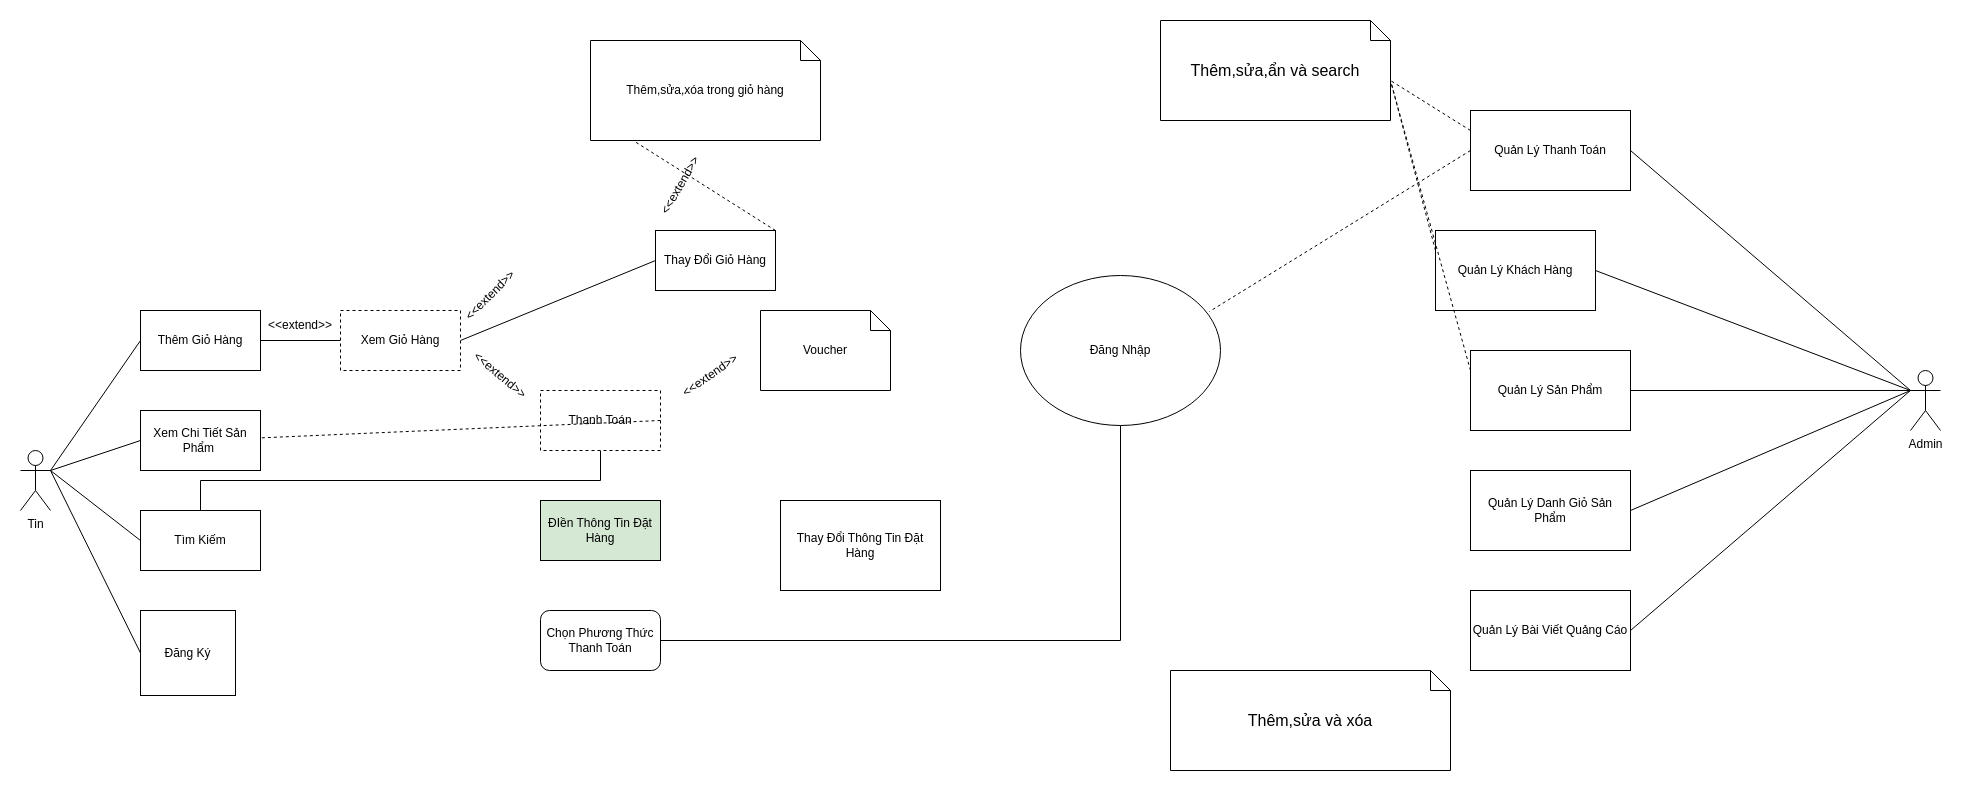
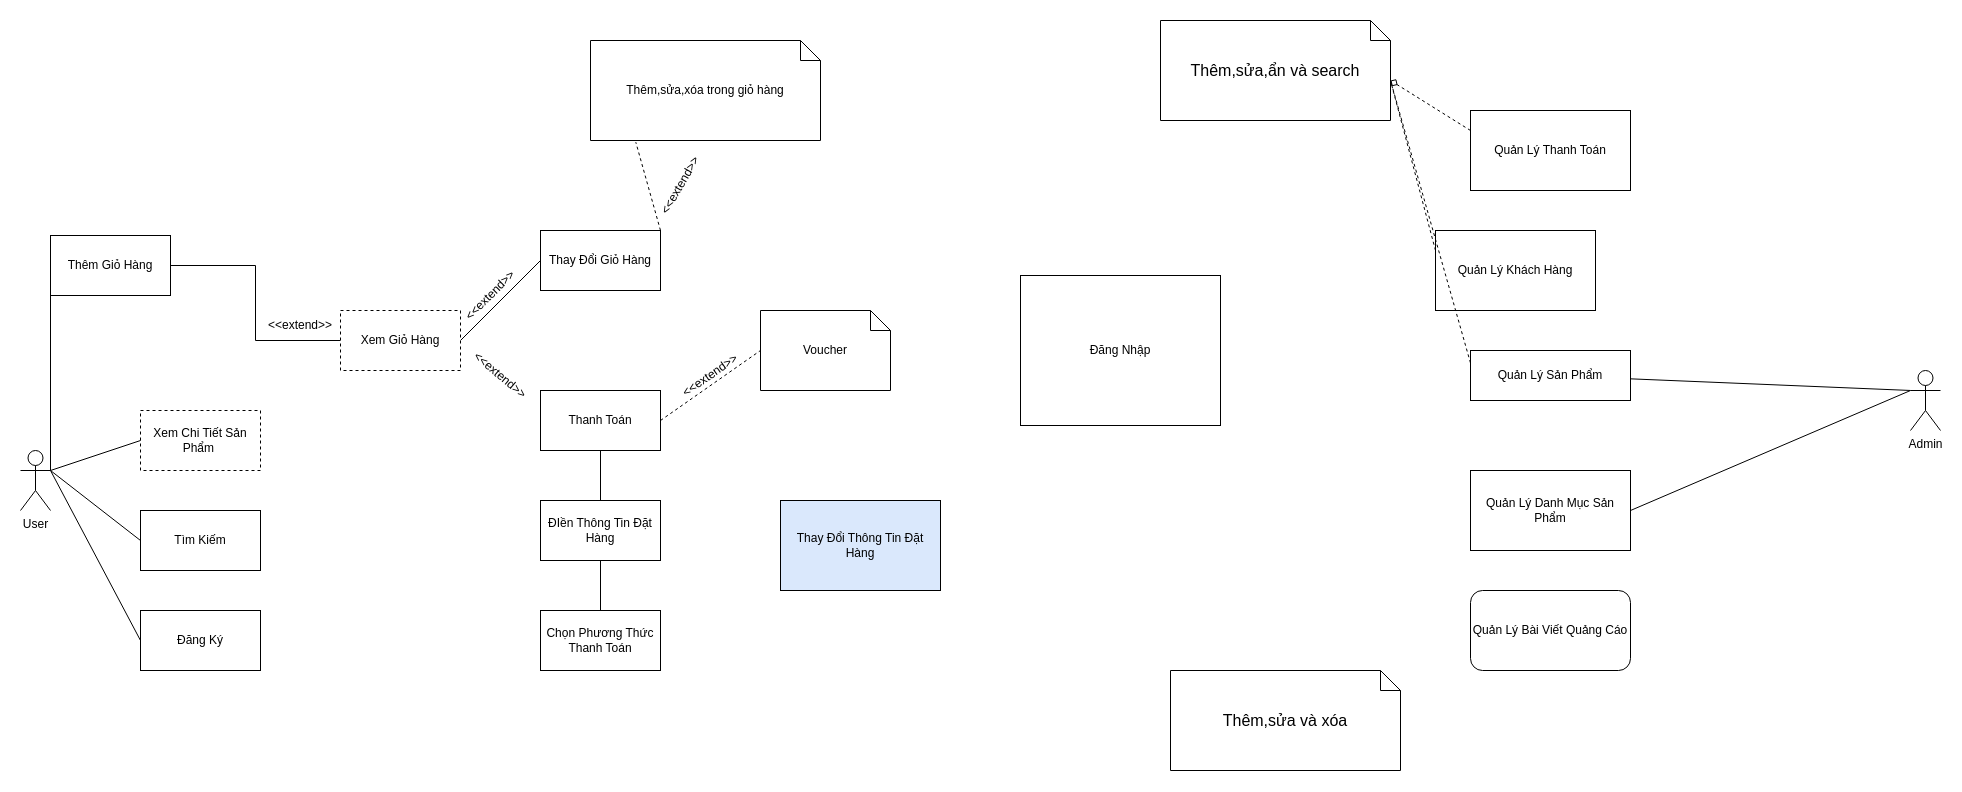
edge "Thêm,sửa,ẩn và search" -- "Quản Lý Thanh Toán": arrowhead none -> diamond
edge "Quản Lý Thanh Toán" -- "Đăng Nhập": removed
node "Thay Đổi Giỏ Hàng": moved (716, 261) -> (601, 261)
edge "Quản Lý Thanh Toán" -- "Admin": removed
edge "Quản Lý Khách Hàng" -- "Admin": removed
node "Thêm Giỏ Hàng": moved (201, 341) -> (111, 266)
node "Đăng Nhập": shape ellipse -> rectangle
node "Quản Lý Sản Phẩm": size 160x80 -> 160x50
node "Thanh Toán": style dashed -> solid
edge "Thanh Toán" -- "Xem Chi Tiết Sản Phẩm": now "Thanh Toán" -- "Voucher"
node "Xem Chi Tiết Sản Phẩm": style solid -> dashed
edge "Thanh Toán" -- "Tìm Kiếm": now "Thanh Toán" -- "ĐIền Thông Tin Đặt Hàng"
node "Quản Lý Danh Giỏ Sản Phẩm": label "Quản Lý Danh Giỏ Sản Phẩm" -> "Quản Lý Danh Mục Sản Phẩm"
edge "Admin" -- "Quản Lý Bài Viết Quảng Cáo": removed
node "Tin": label "Tin" -> "User"
node "ĐIền Thông Tin Đặt Hàng": fillcolor #d5e8d4 -> #ffffff
node "Thay Đổi Thông Tin Đặt Hàng": fillcolor #ffffff -> #dae8fc
edge "ĐIền Thông Tin Đặt Hàng" -- "Chọn Phương Thức Thanh Toán": added
node "Quản Lý Bài Viết Quảng Cáo": shape rectangle -> rounded rectangle
node "Chọn Phương Thức Thanh Toán": shape rounded rectangle -> rectangle
edge "Đăng Nhập" -- "Chọn Phương Thức Thanh Toán": removed
node "Đăng Ký": size 95x85 -> 120x60
node "Thêm,sửa và xóa": size 280x100 -> 230x100
